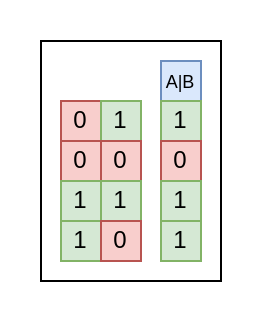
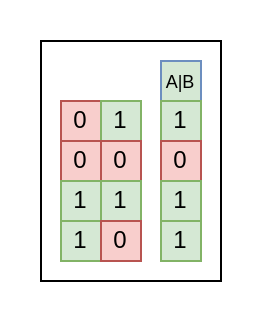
node "A|B": fillcolor #dae8fc -> #d5e8d4
